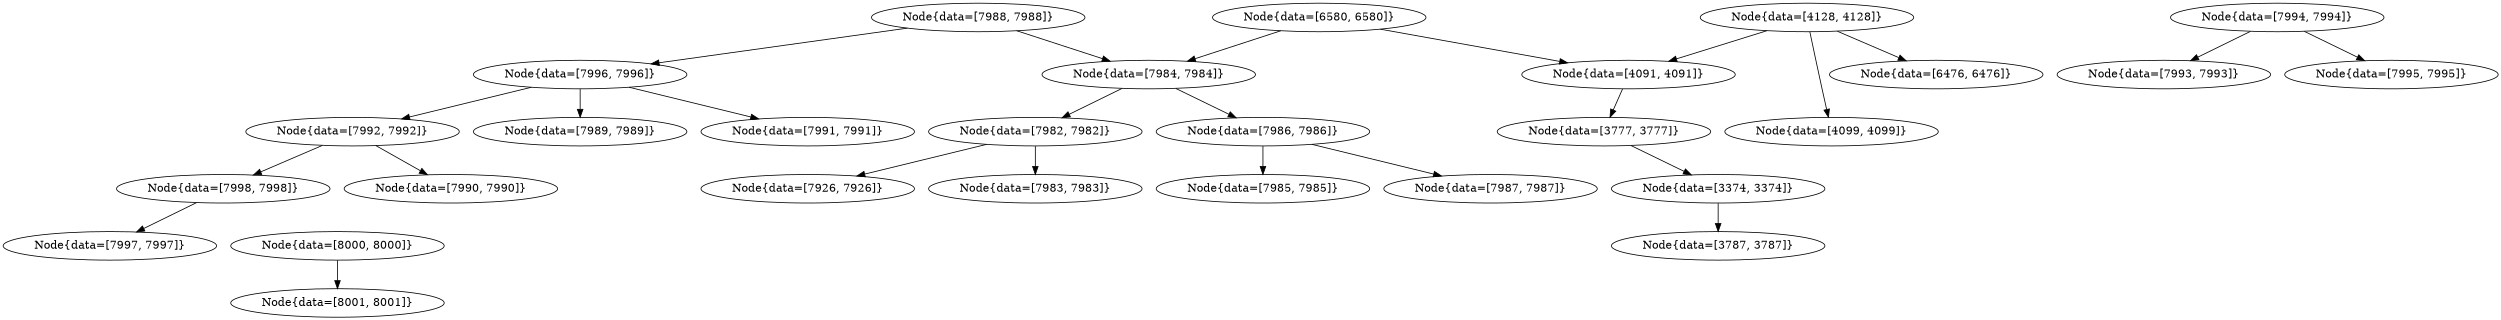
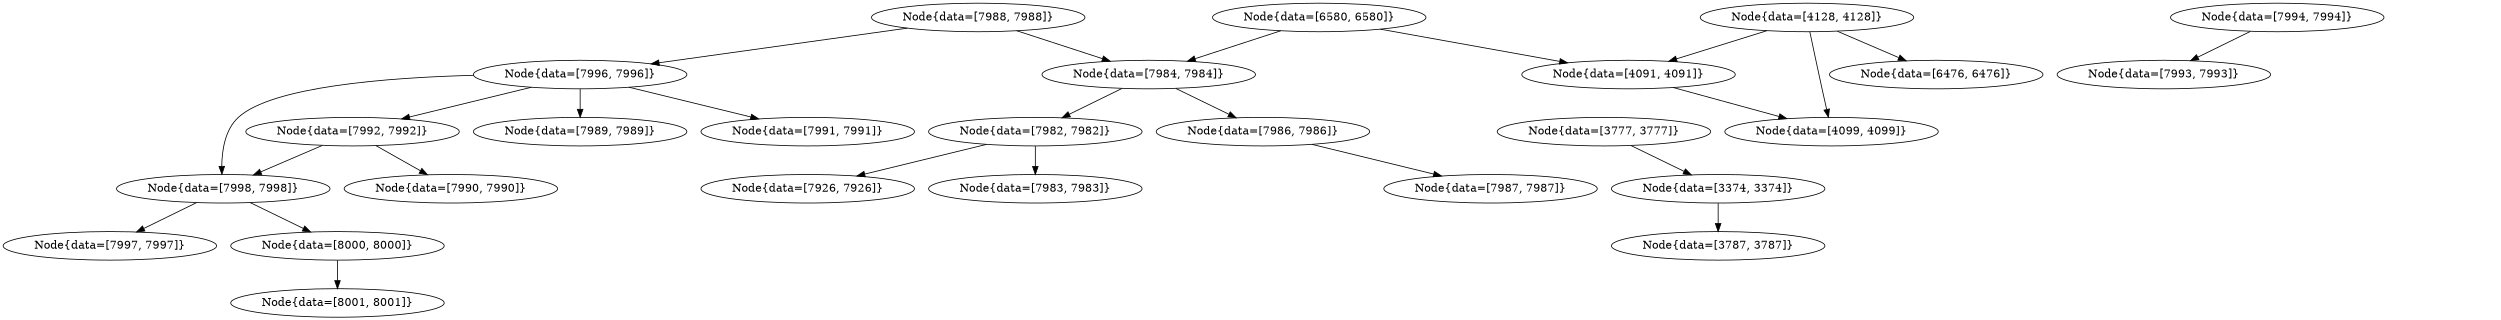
node "Node{data=[7995, 7995]}": removed
edge "Node{data=[7996, 7996]}" -> "Node{data=[7998, 7998]}": added
edge "Node{data=[4091, 4091]}" -> "Node{data=[3777, 3777]}": now "Node{data=[4091, 4091]}" -> "Node{data=[4099, 4099]}"
node "Node{data=[7985, 7985]}": removed
edge "Node{data=[7998, 7998]}" -> "Node{data=[8000, 8000]}": added
